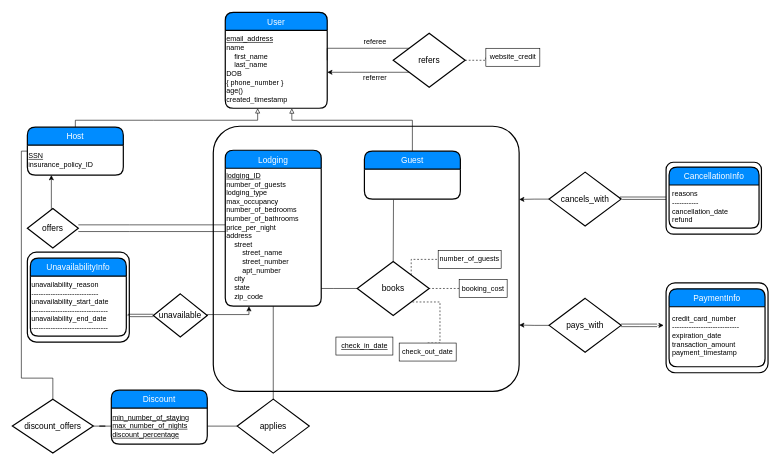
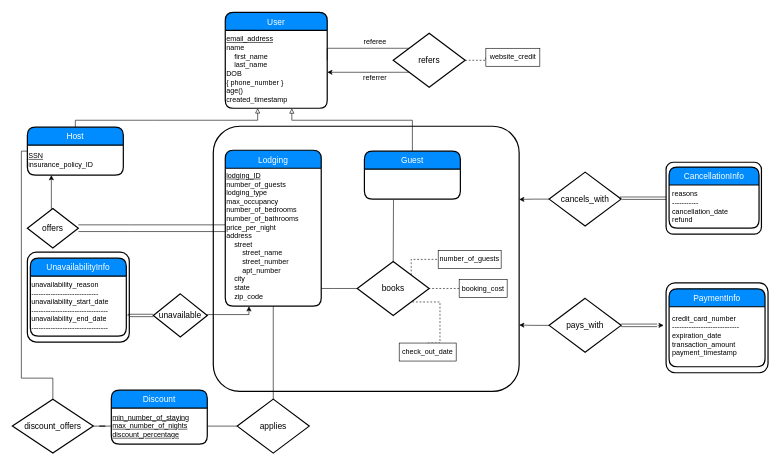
node "check_in_date": removed
